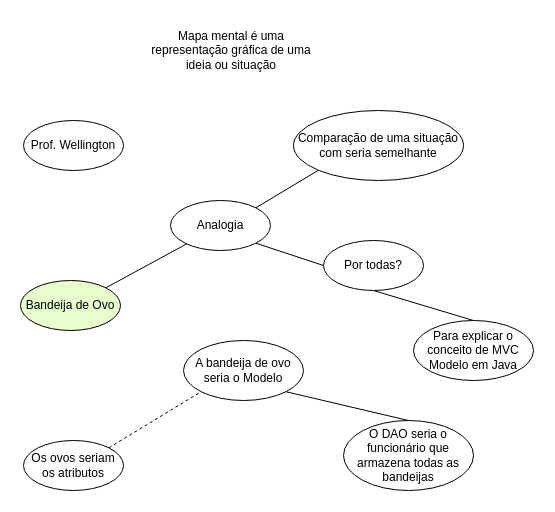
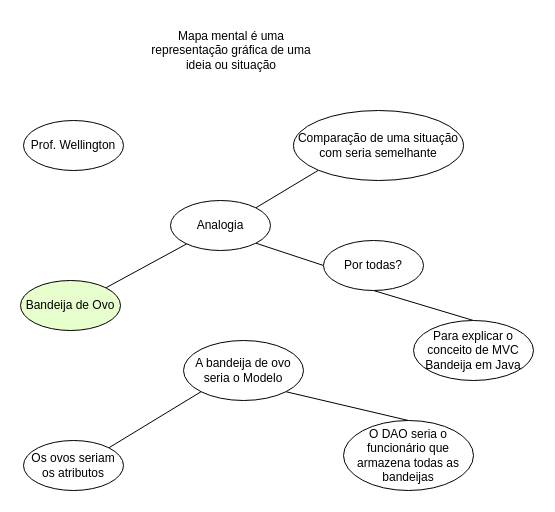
node "Para explicar o conceito de MVC Modelo em Java": label "Para explicar o conceito de MVC Modelo em Java" -> "Para explicar o conceito de MVC Bandeija em Java"
edge "A bandeija de ovo seria o Modelo" -- "Os ovos seriam os atributos": style dashed -> solid
